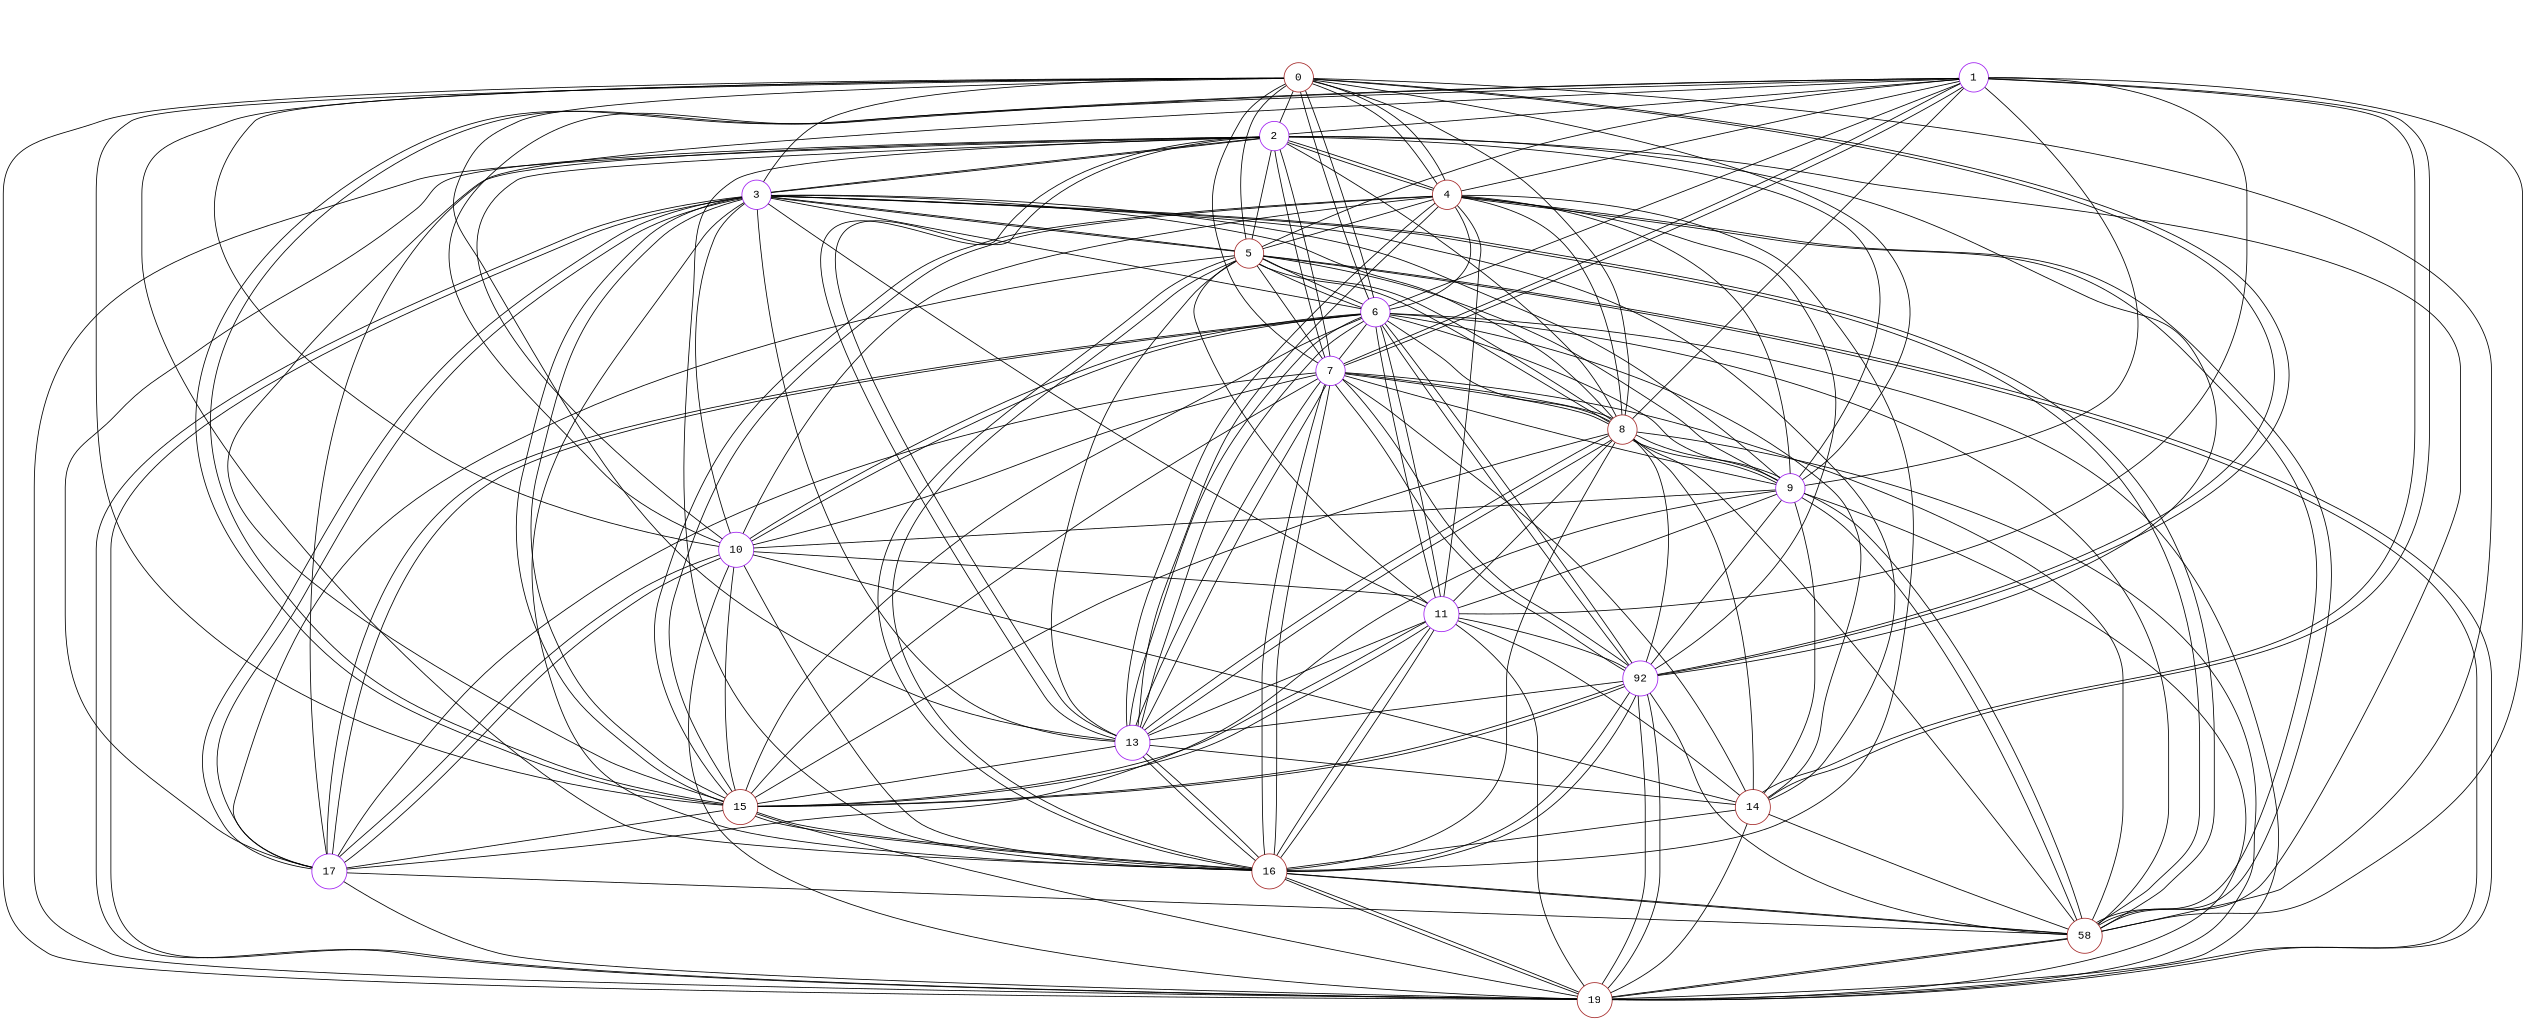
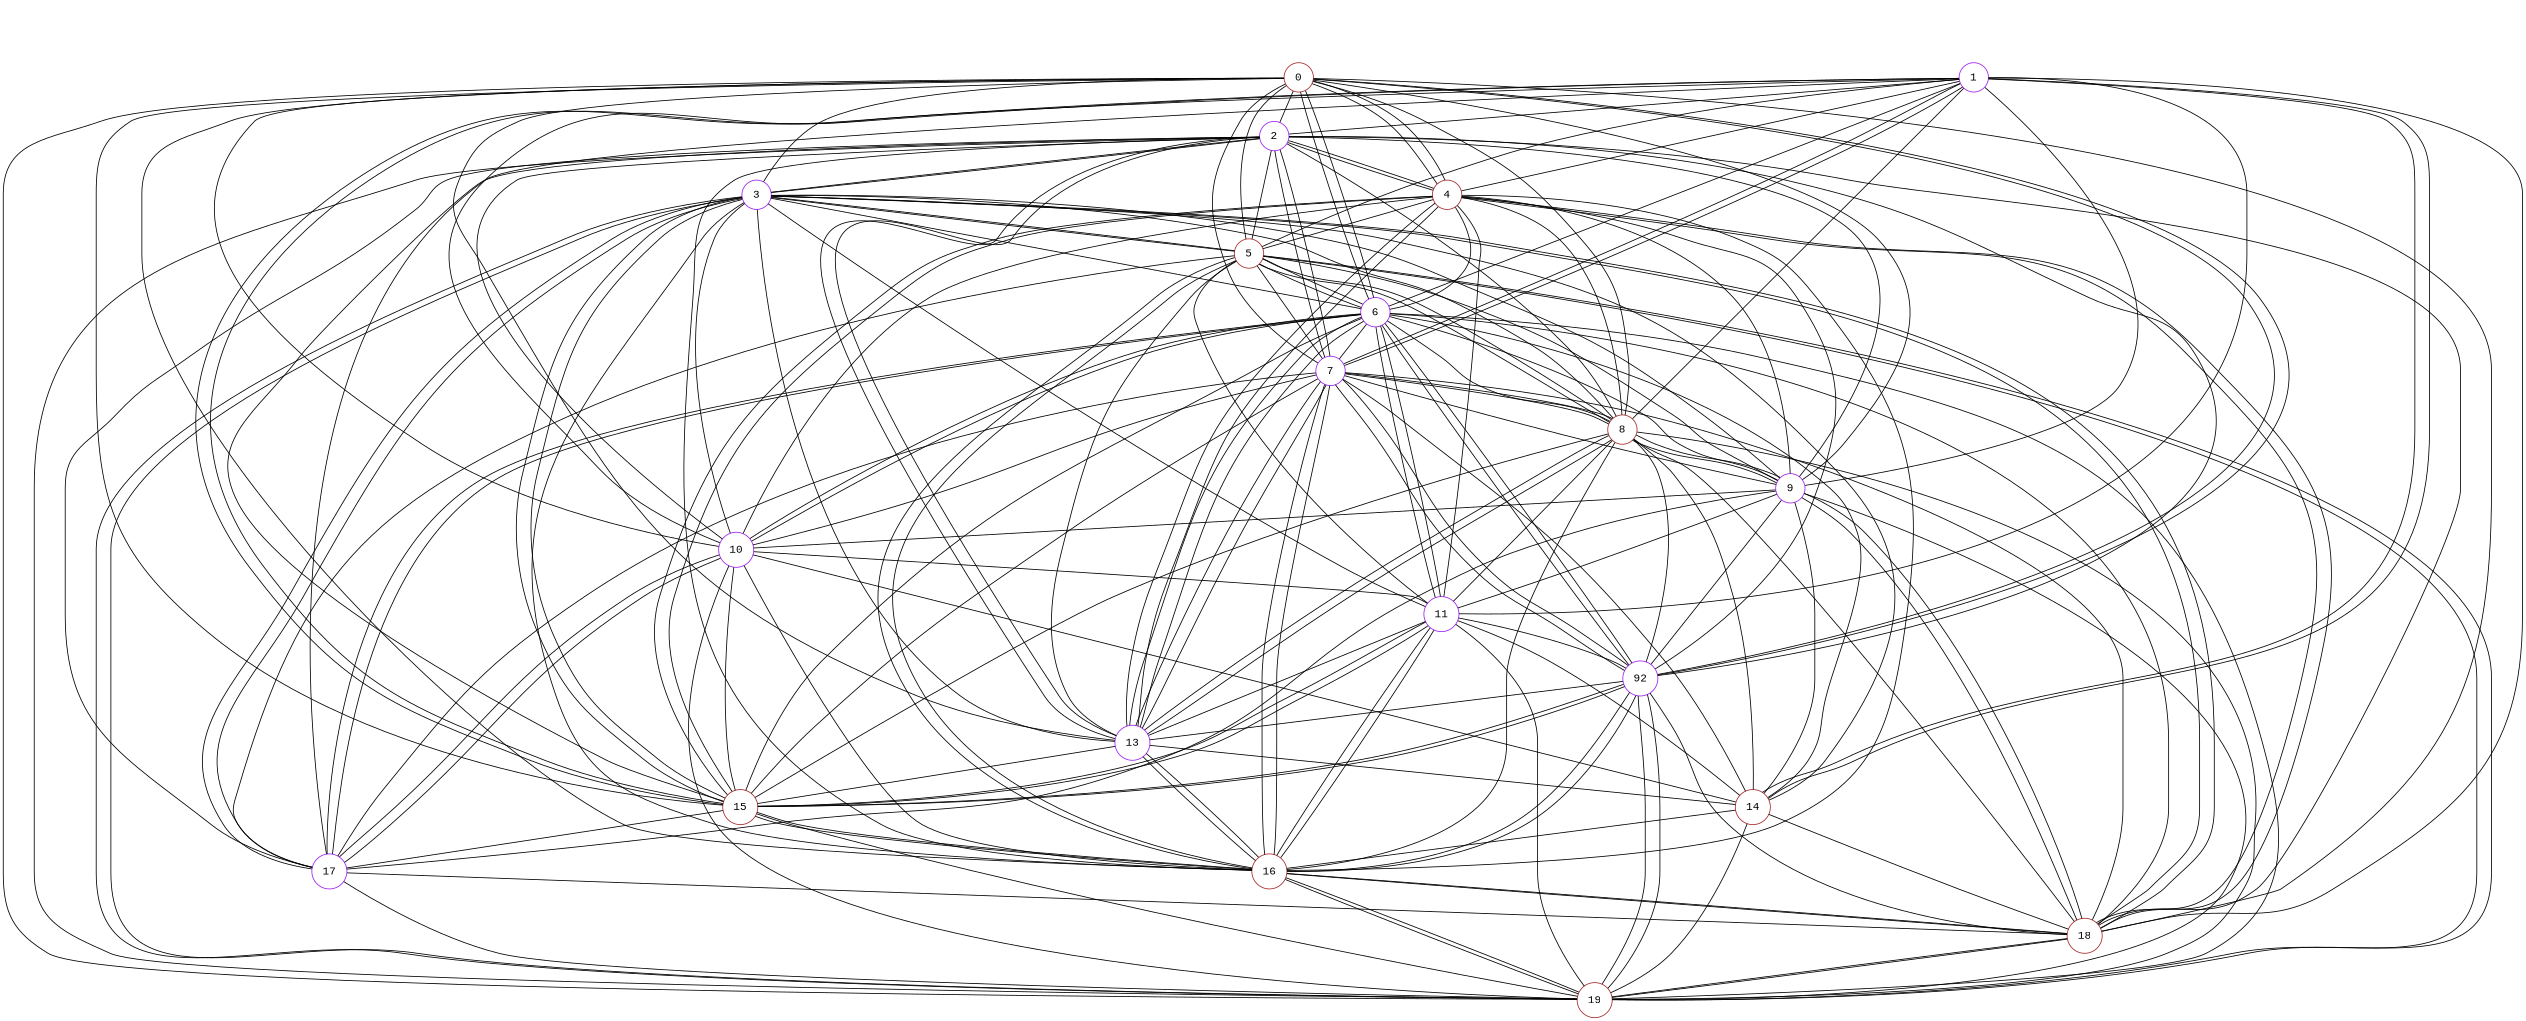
node "58": label "58" -> "18"
